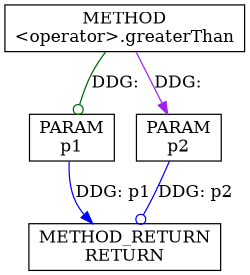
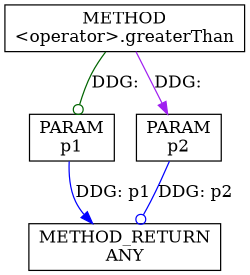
node "METHOD_RETURN": text "RETURN" -> "ANY"
